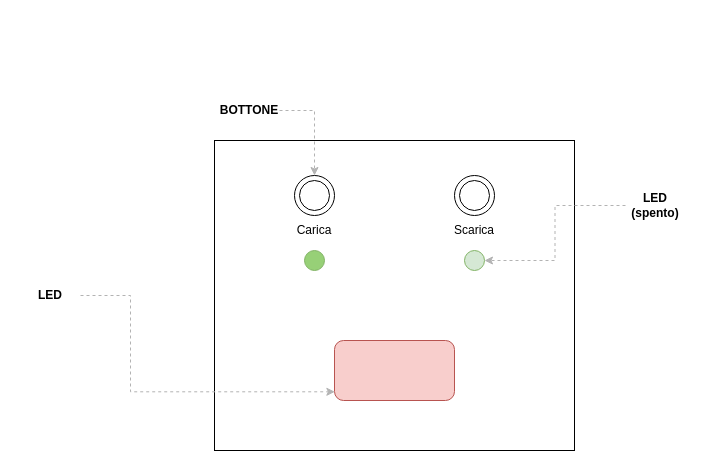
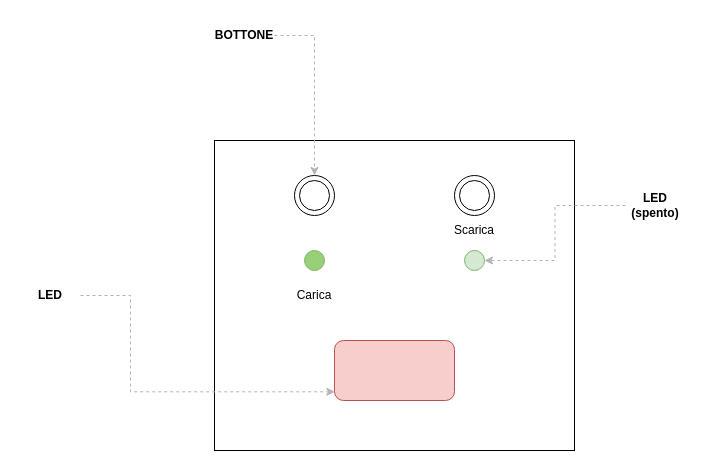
node "BOTTONE": moved (250, 111) -> (245, 36)
node "Carica": moved (315, 231) -> (315, 296)
